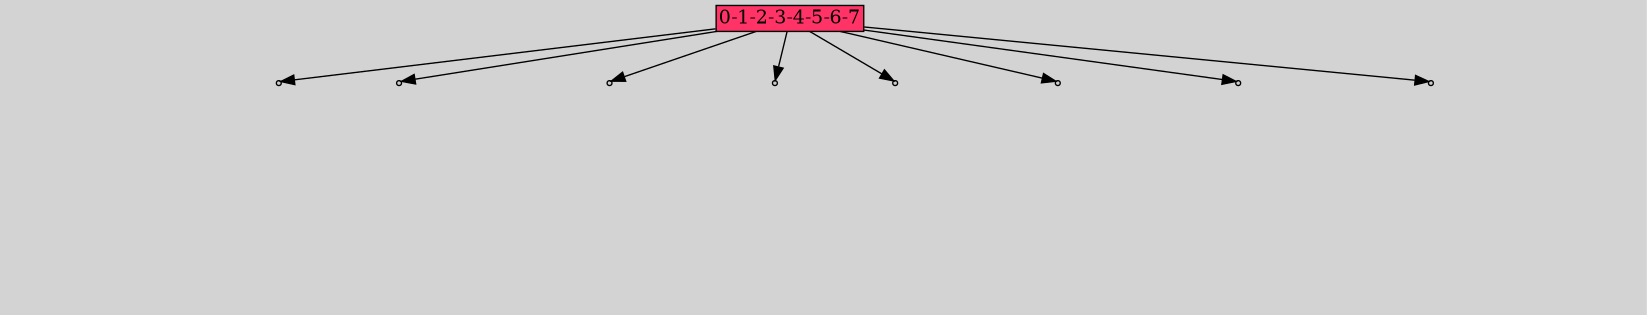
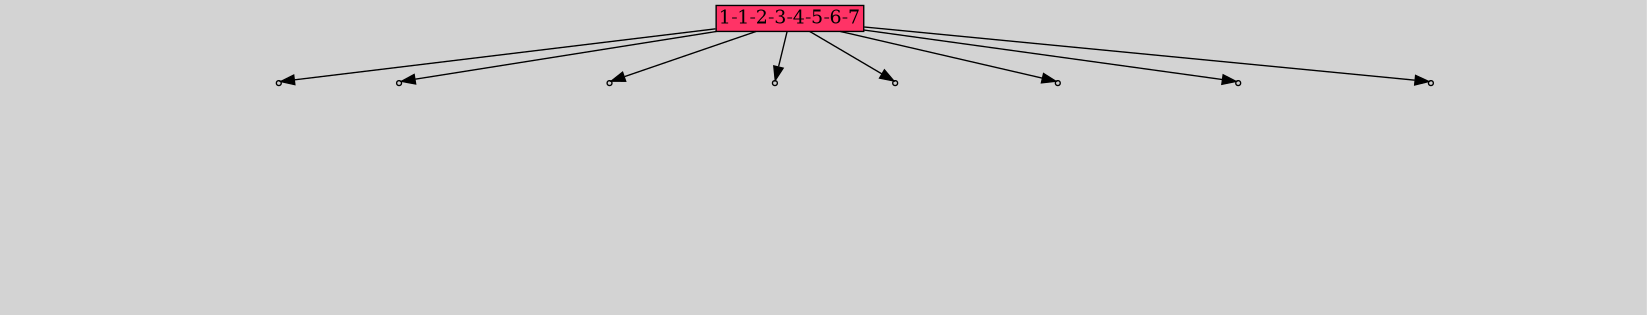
node "0-1-2-3-4-5-6-7": label "0-1-2-3-4-5-6-7" -> "1-1-2-3-4-5-6-7"
